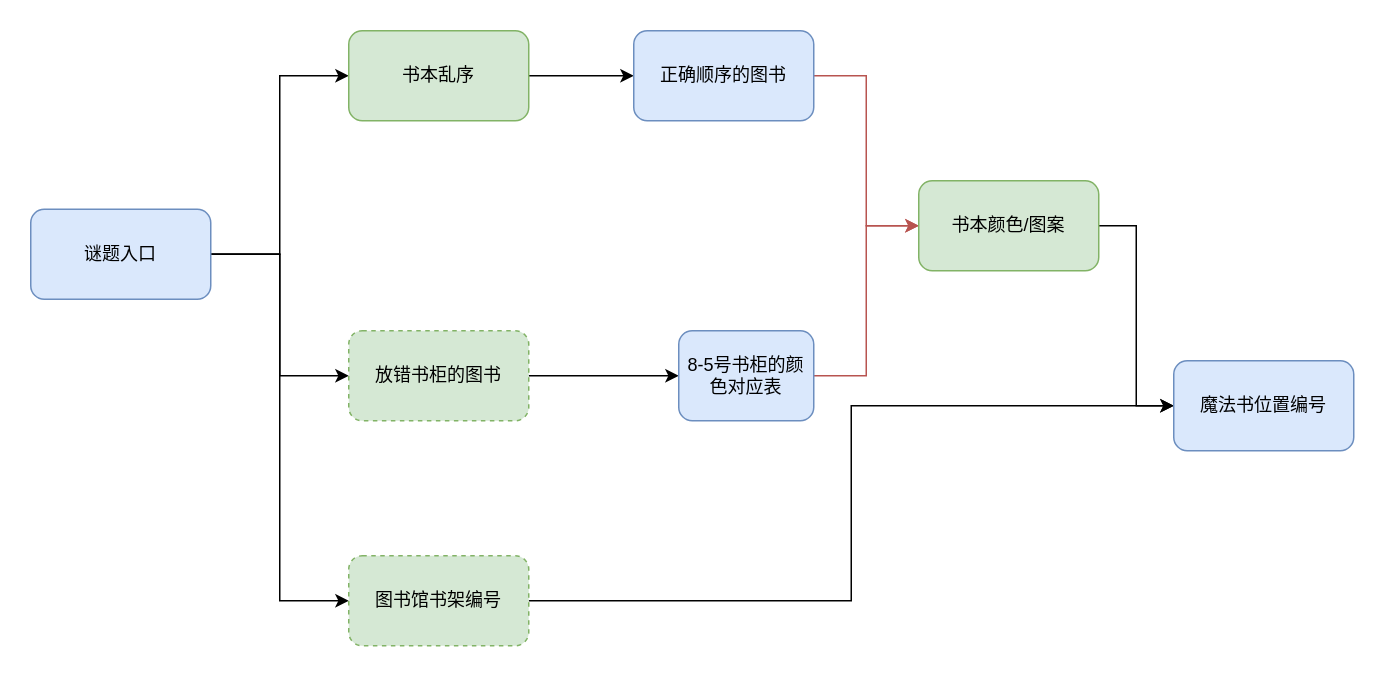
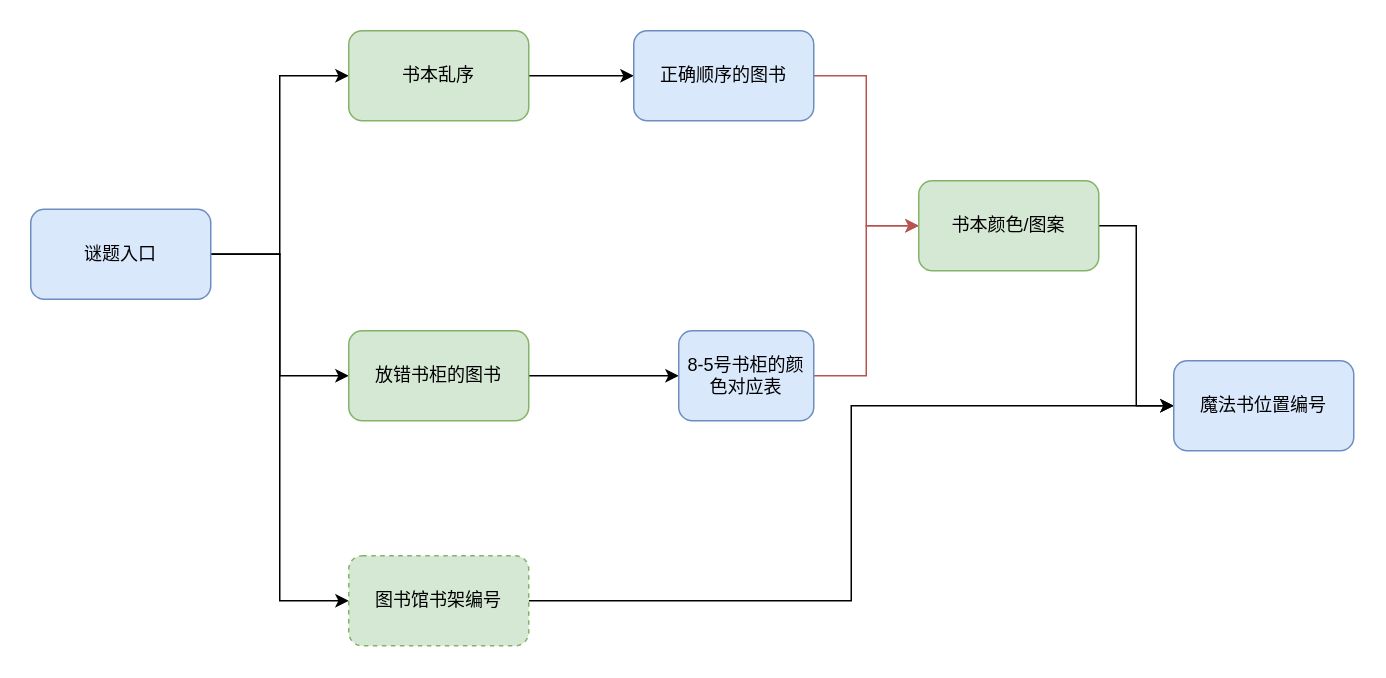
node "放错书柜的图书": style dashed -> solid
